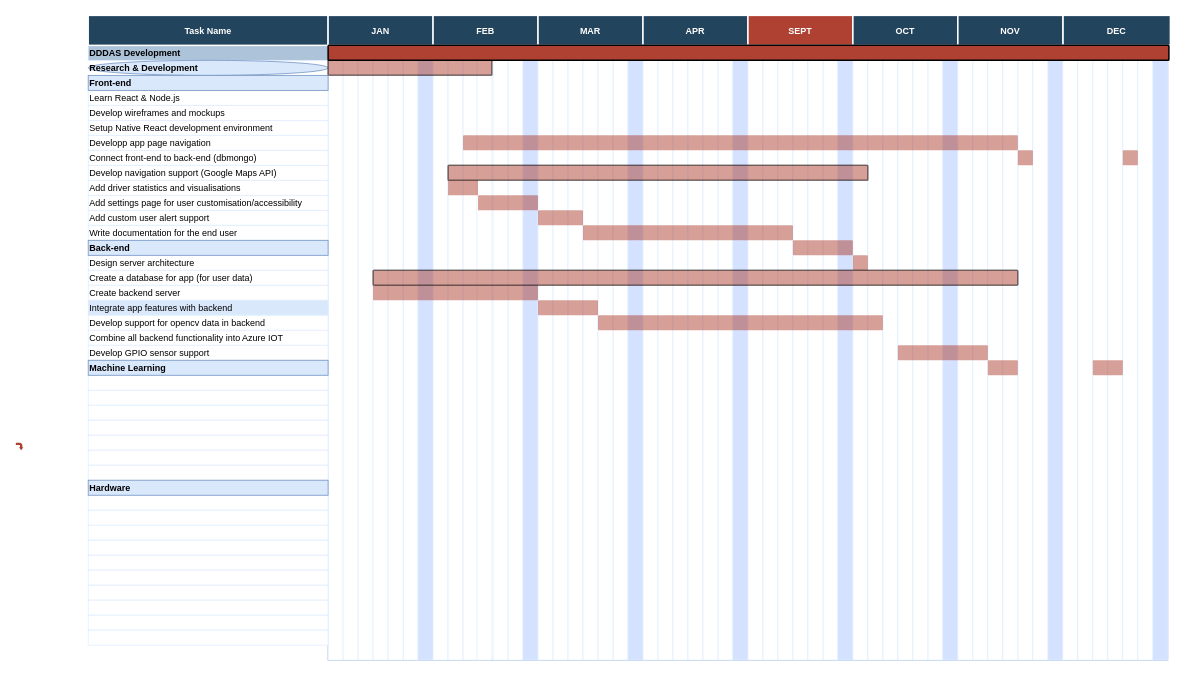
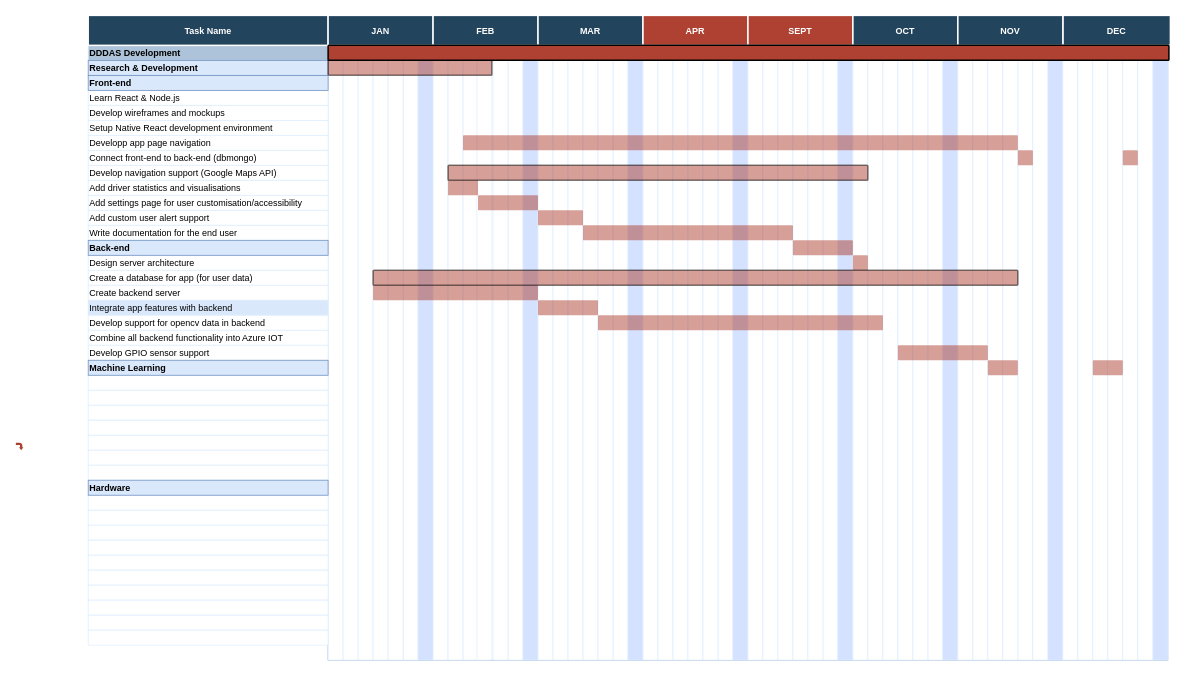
node "APR": fillcolor #23445d -> #ae4132
node "Research & Development": shape ellipse -> rectangle
